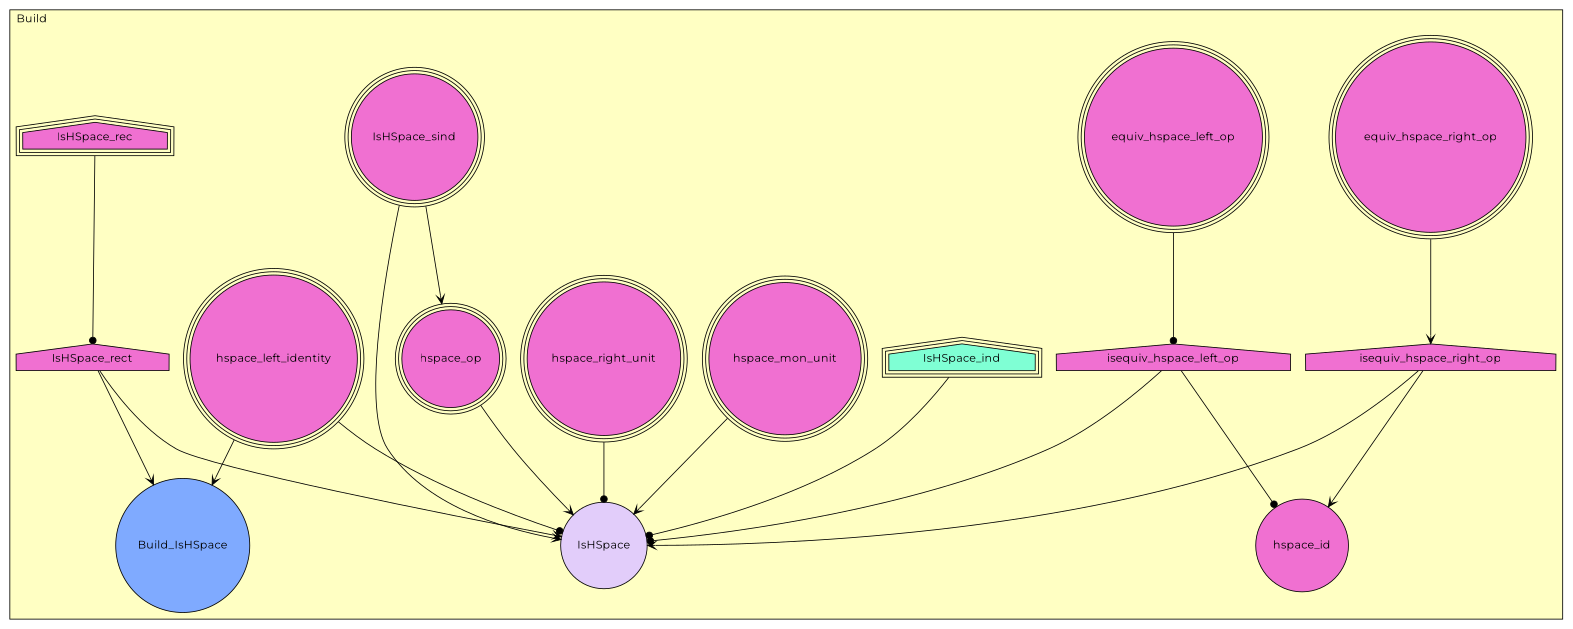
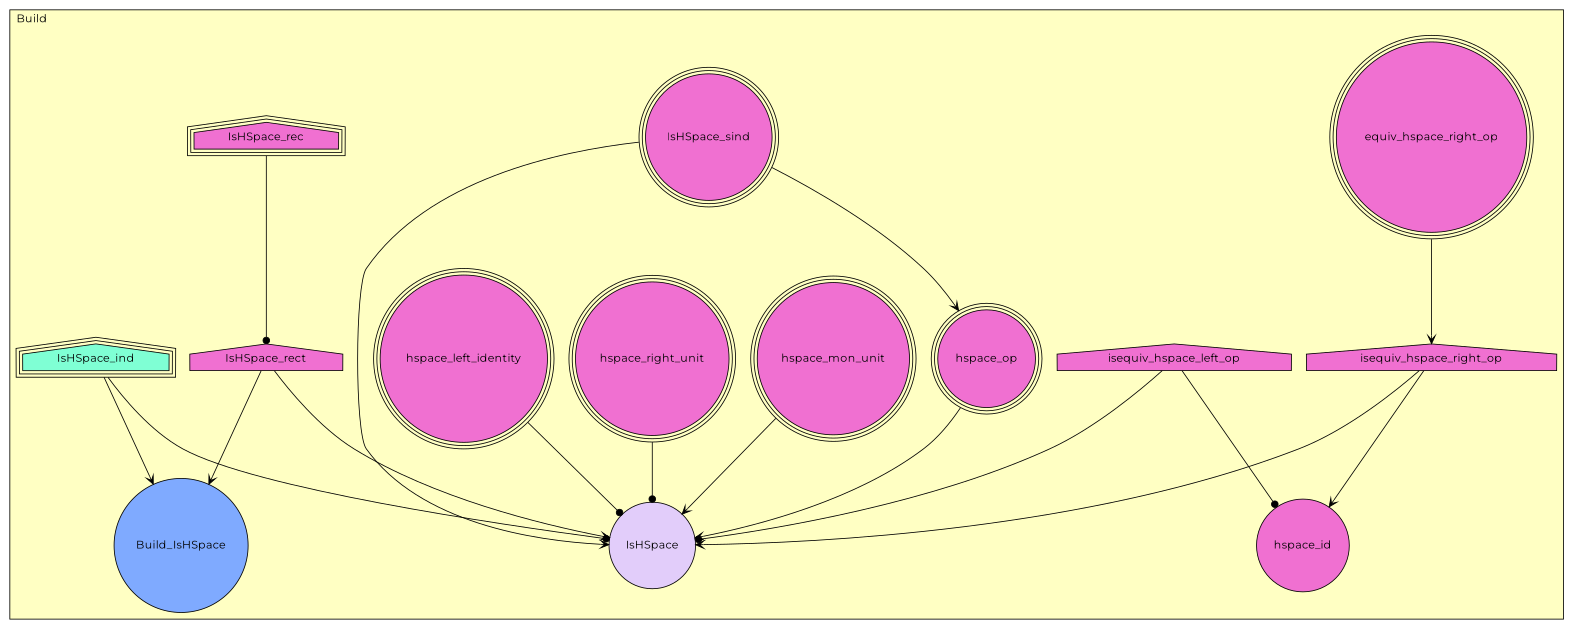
node "equiv_hspace_left_op": removed
edge "hspace_left_identity" -> "Build_IsHSpace": now "IsHSpace_ind" -> "Build_IsHSpace"
